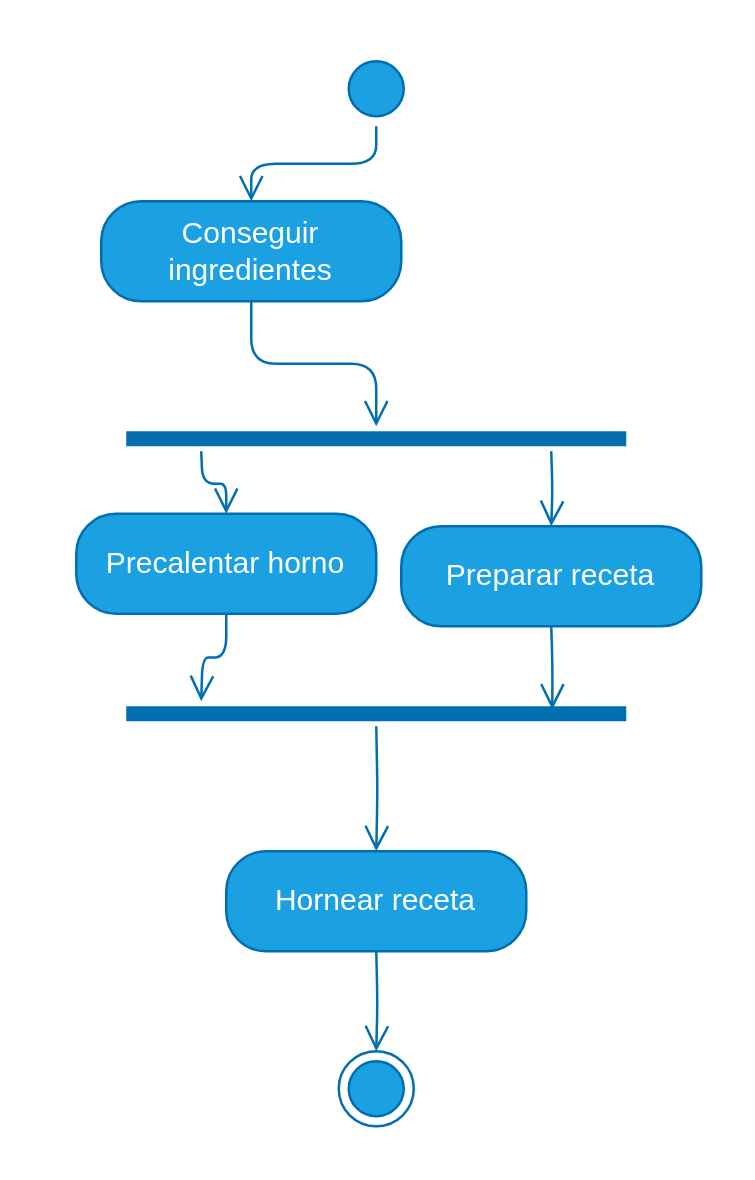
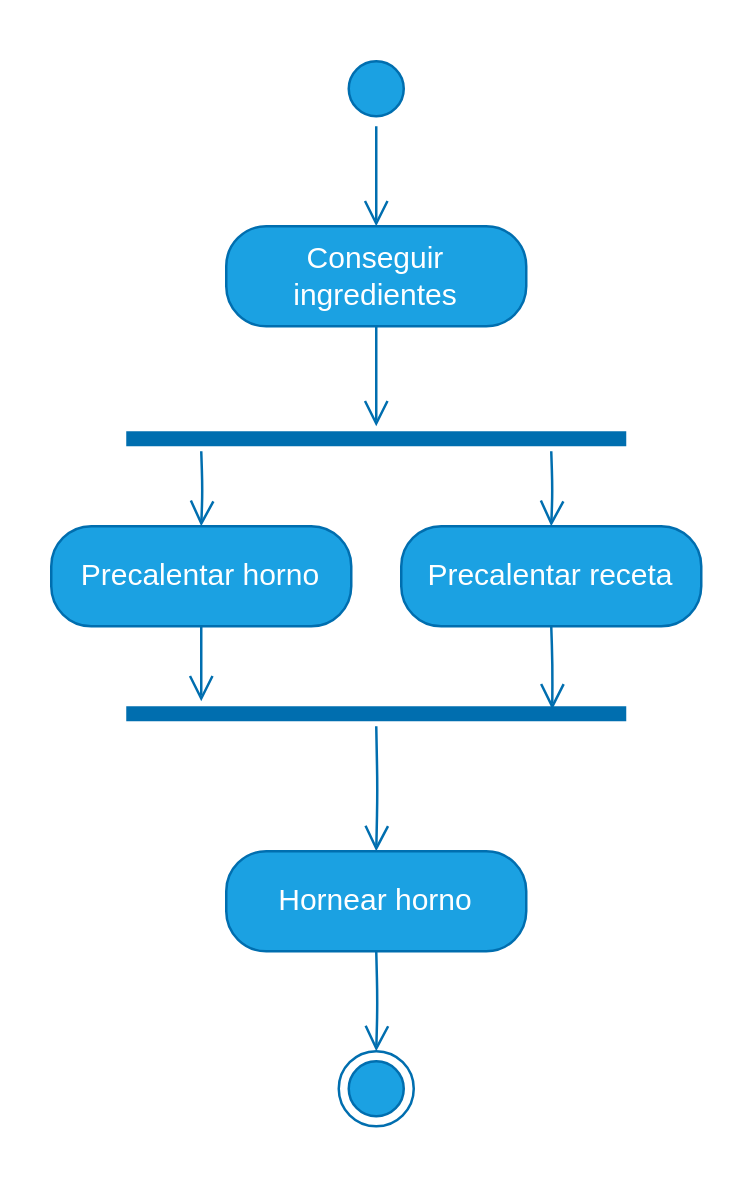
node "Conseguir ingredientes": moved (251, 251) -> (376, 276)
node "Precalentar horno": moved (226, 564) -> (201, 576)
node "Preparar receta": label "Preparar receta" -> "Precalentar receta"
node "Hornear receta": label "Hornear receta" -> "Hornear horno"
